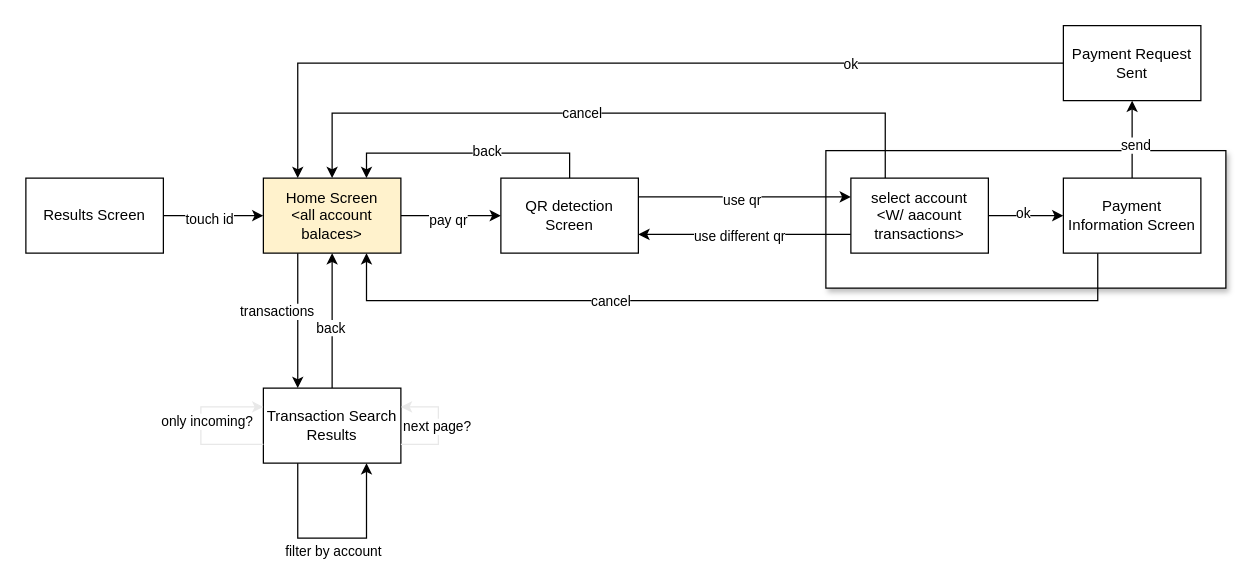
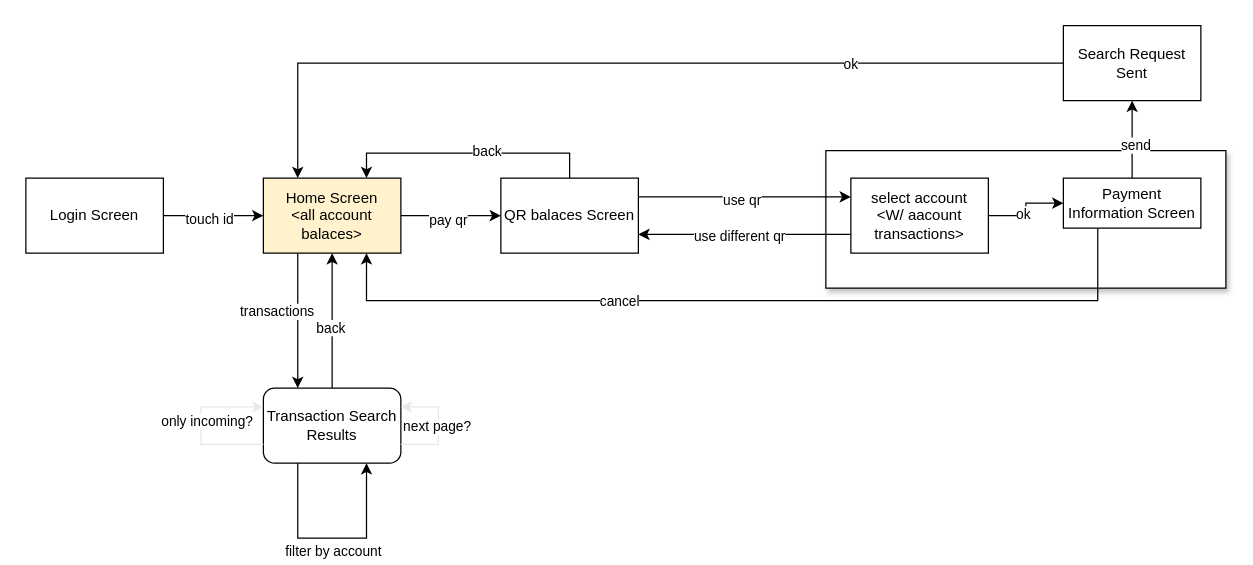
node "Payment Request Sent": label "Payment Request Sent" -> "Search Request Sent"
edge "select account <W/ aacount transactions>" -> "Home Screen <all account balaces>": removed, label "cancel"
node "Results Screen": label "Results Screen" -> "Login Screen"
node "QR detection Screen": label "QR detection Screen" -> "QR balaces Screen"
node "Payment Information Screen": size 138x75 -> 138x50
node "Transaction Search Results": shape rectangle -> rounded rectangle
